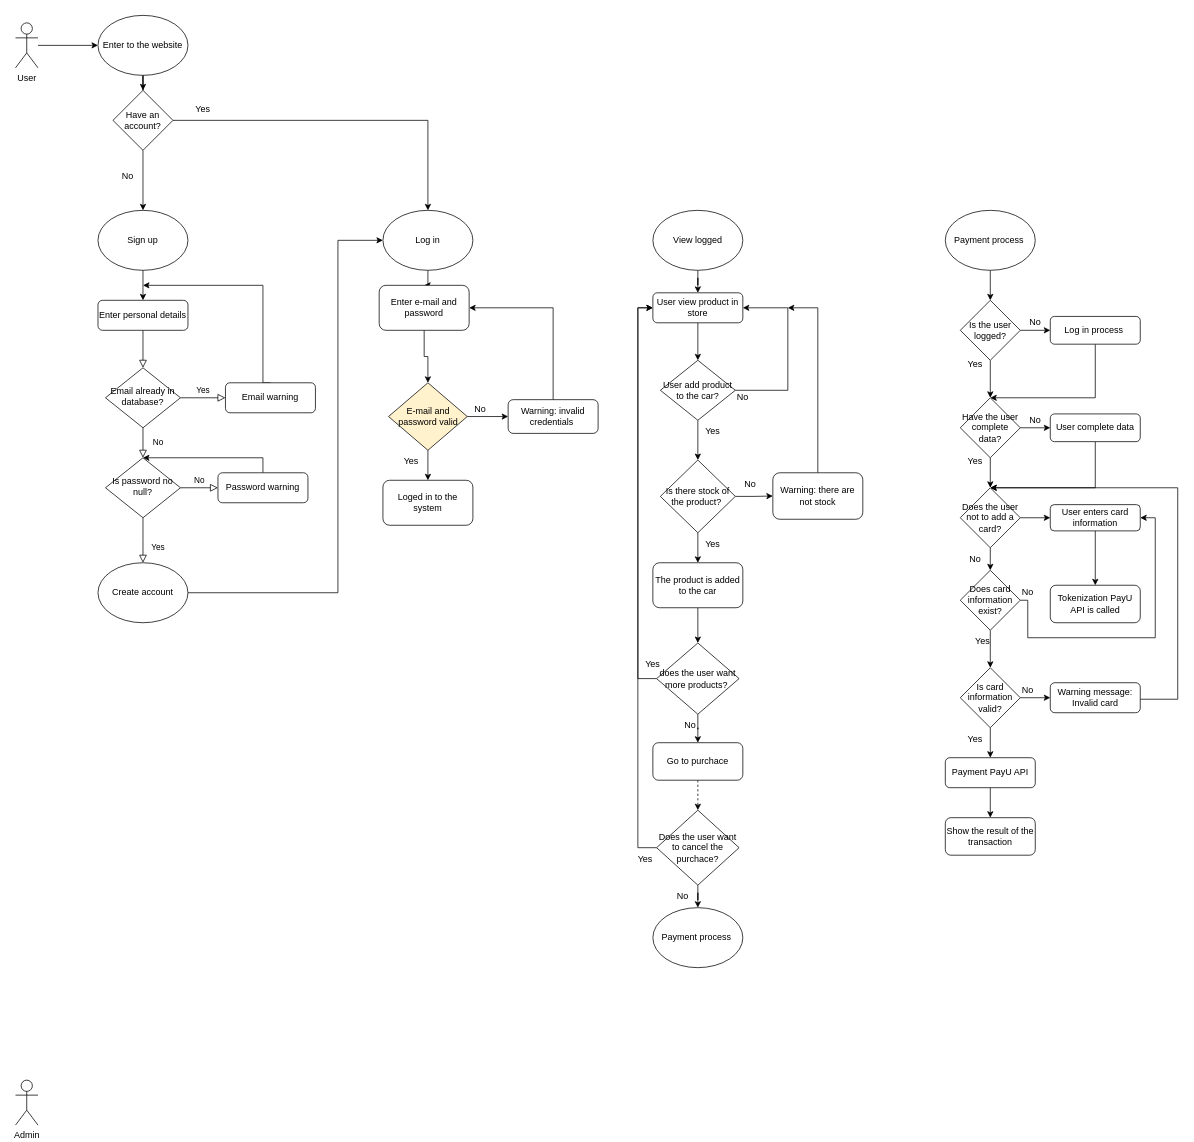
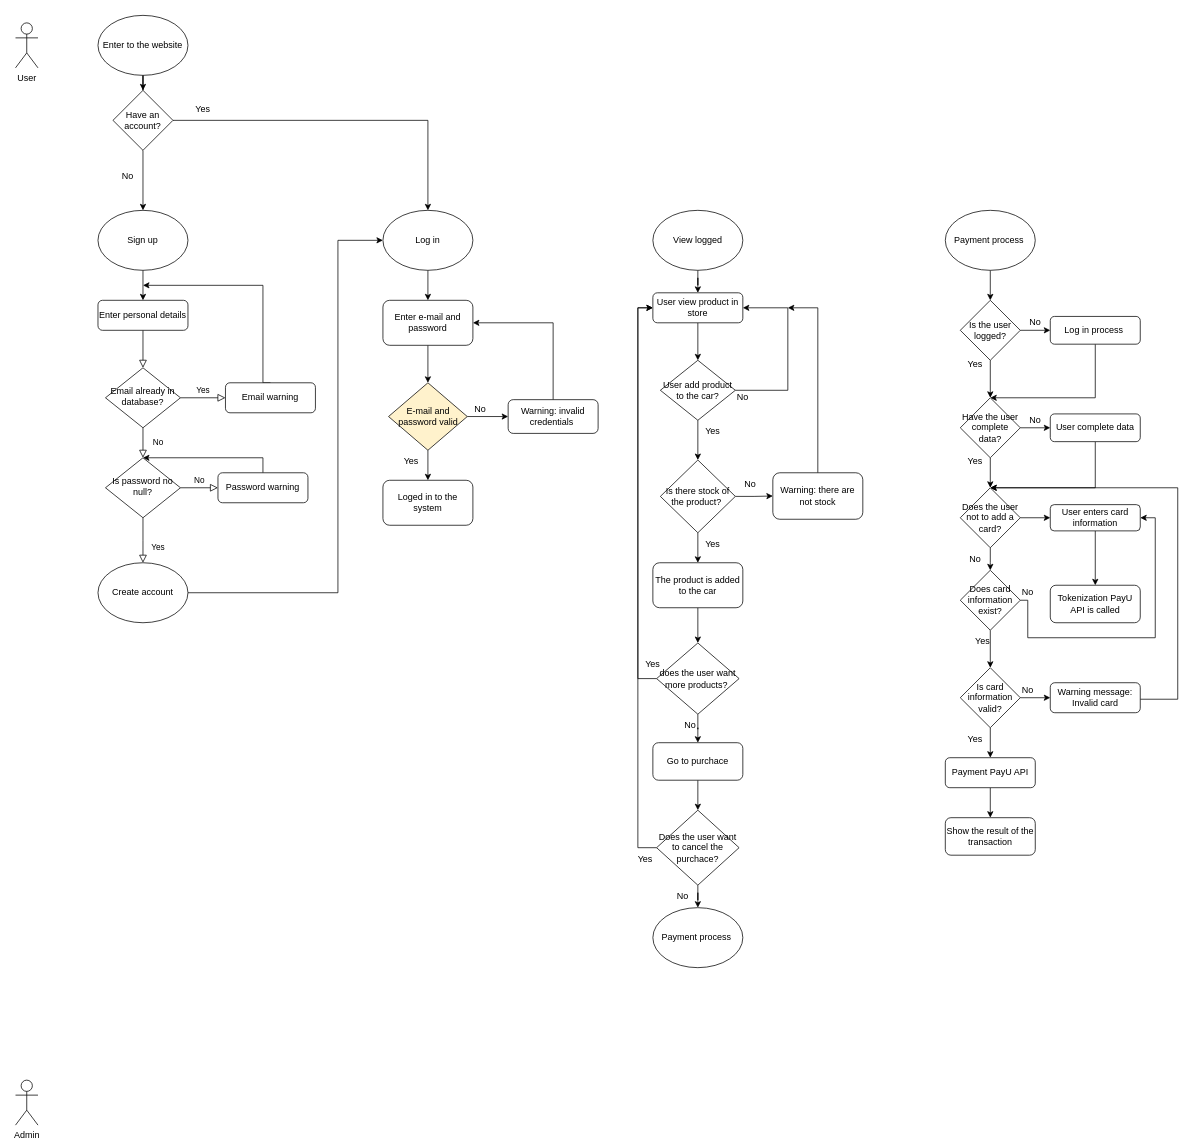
edge "User" -> "Enter to the website": removed
node "Enter e-mail and password": moved (424, 308) -> (428, 323)
edge "Go to purchace" -> "Does the user want to cancel the purchace?": style dashed -> solid
